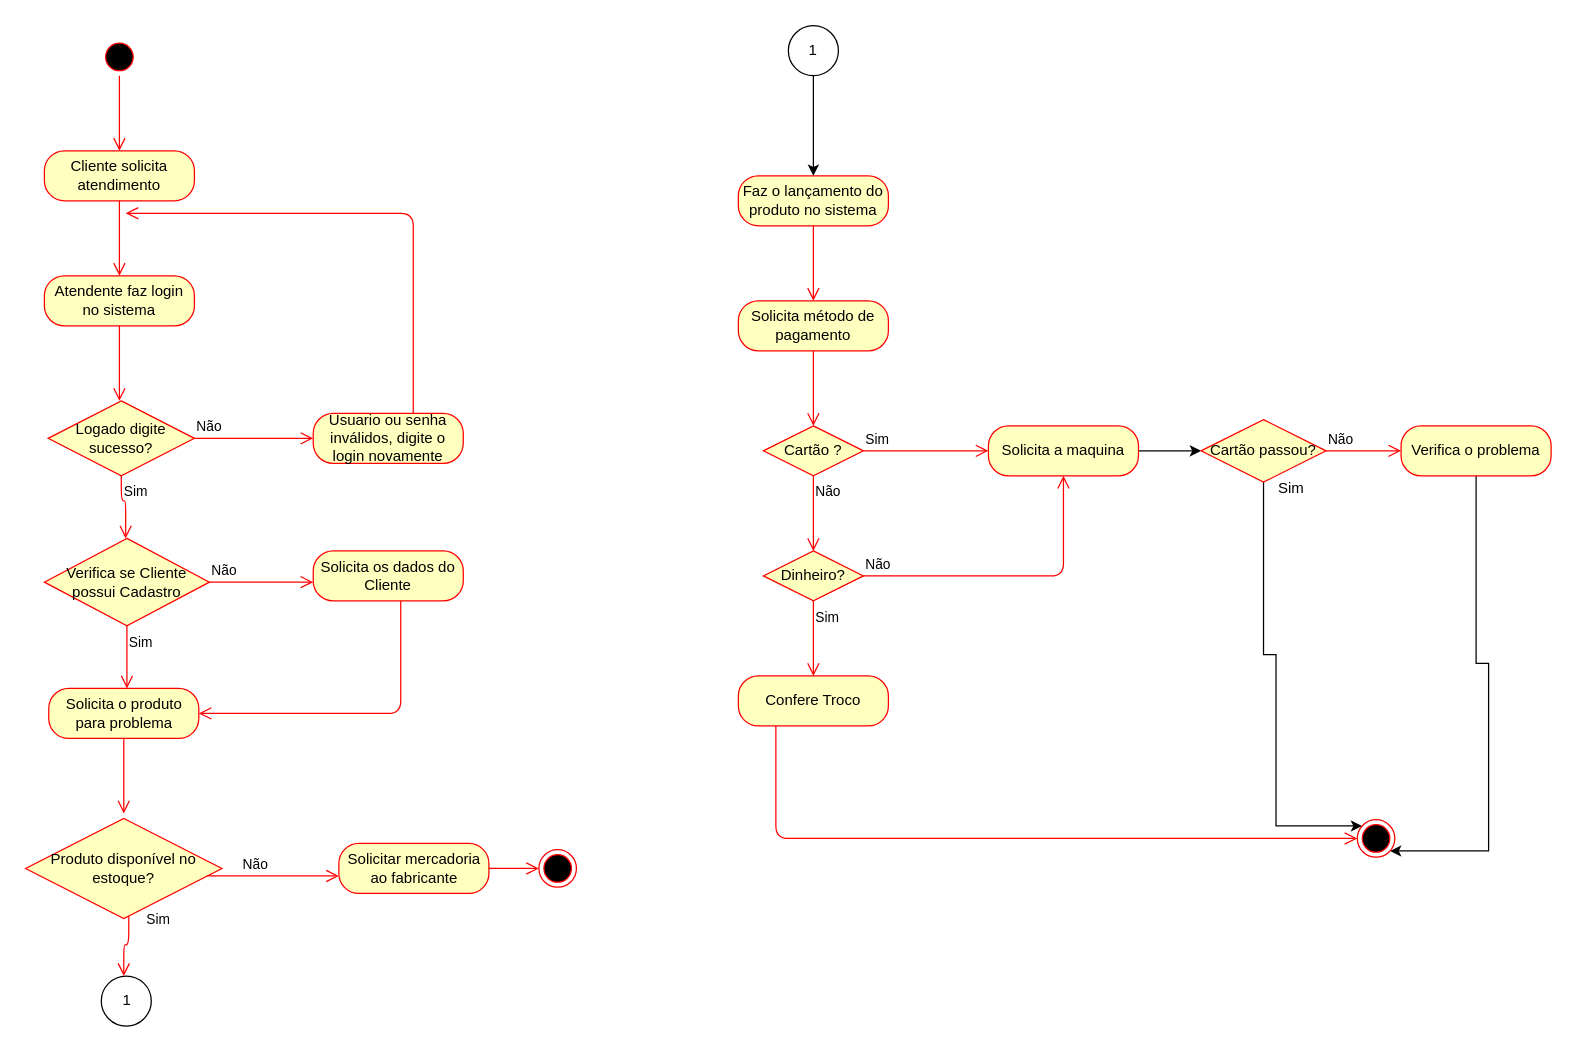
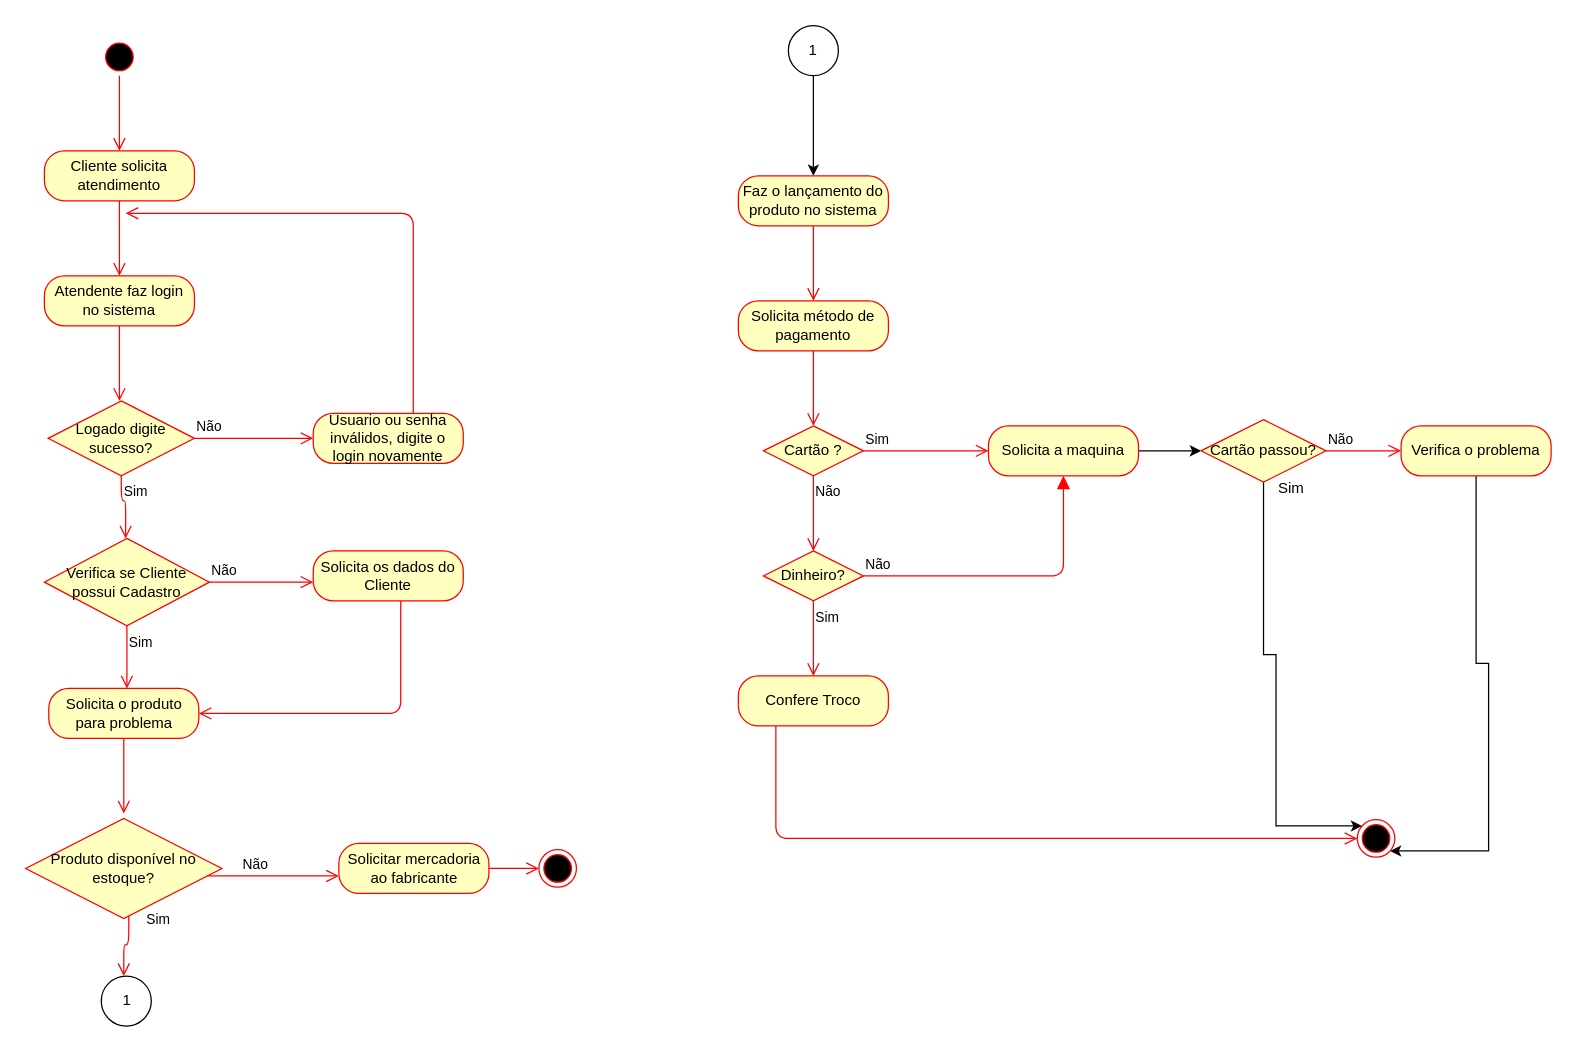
edge "Dinheiro?" -> "Solicita a maquina": arrowhead open -> block
